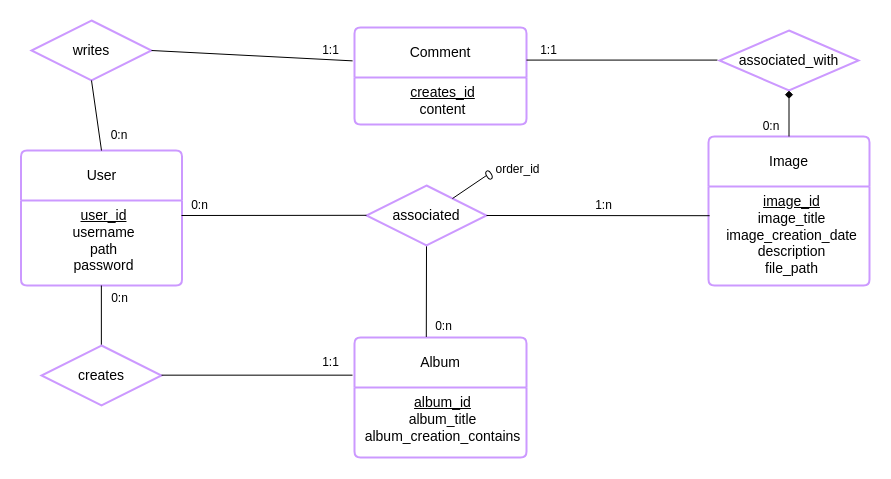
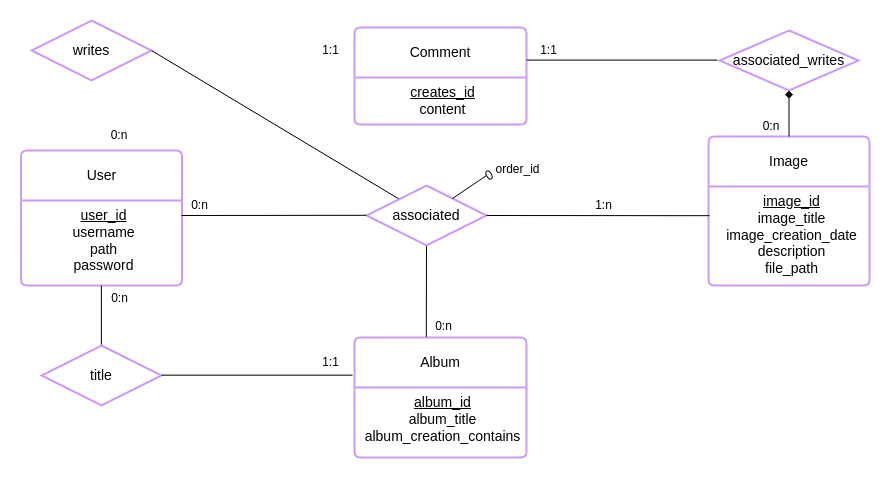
edge "writes" -- "Comment": now "writes" -- "associated"
node "associated_with": label "associated_with" -> "associated_writes"
edge "writes" -- "User": removed
node "creates": label "creates" -> "title"
